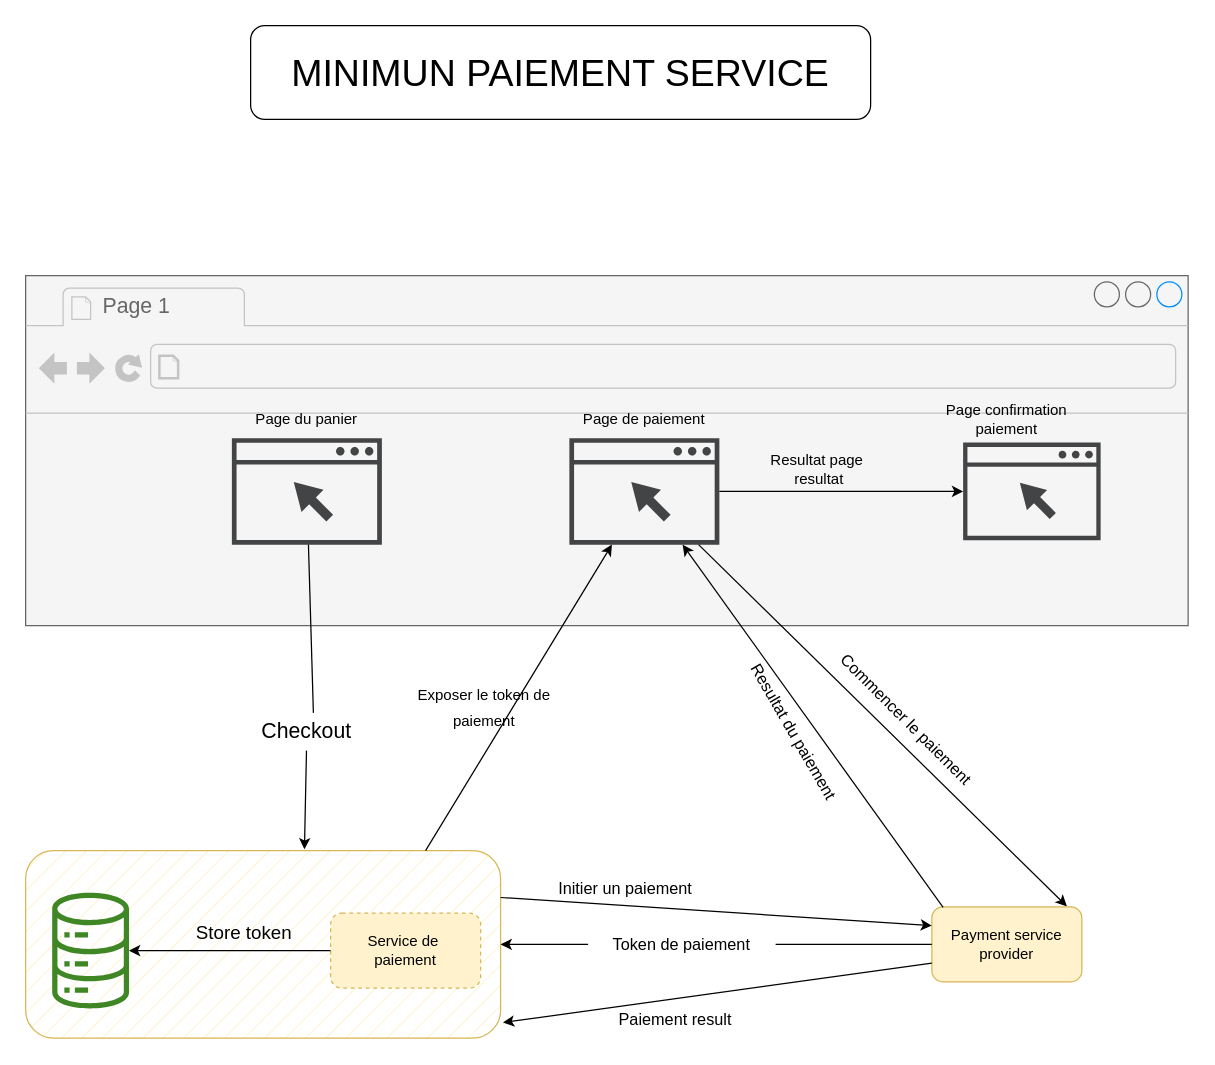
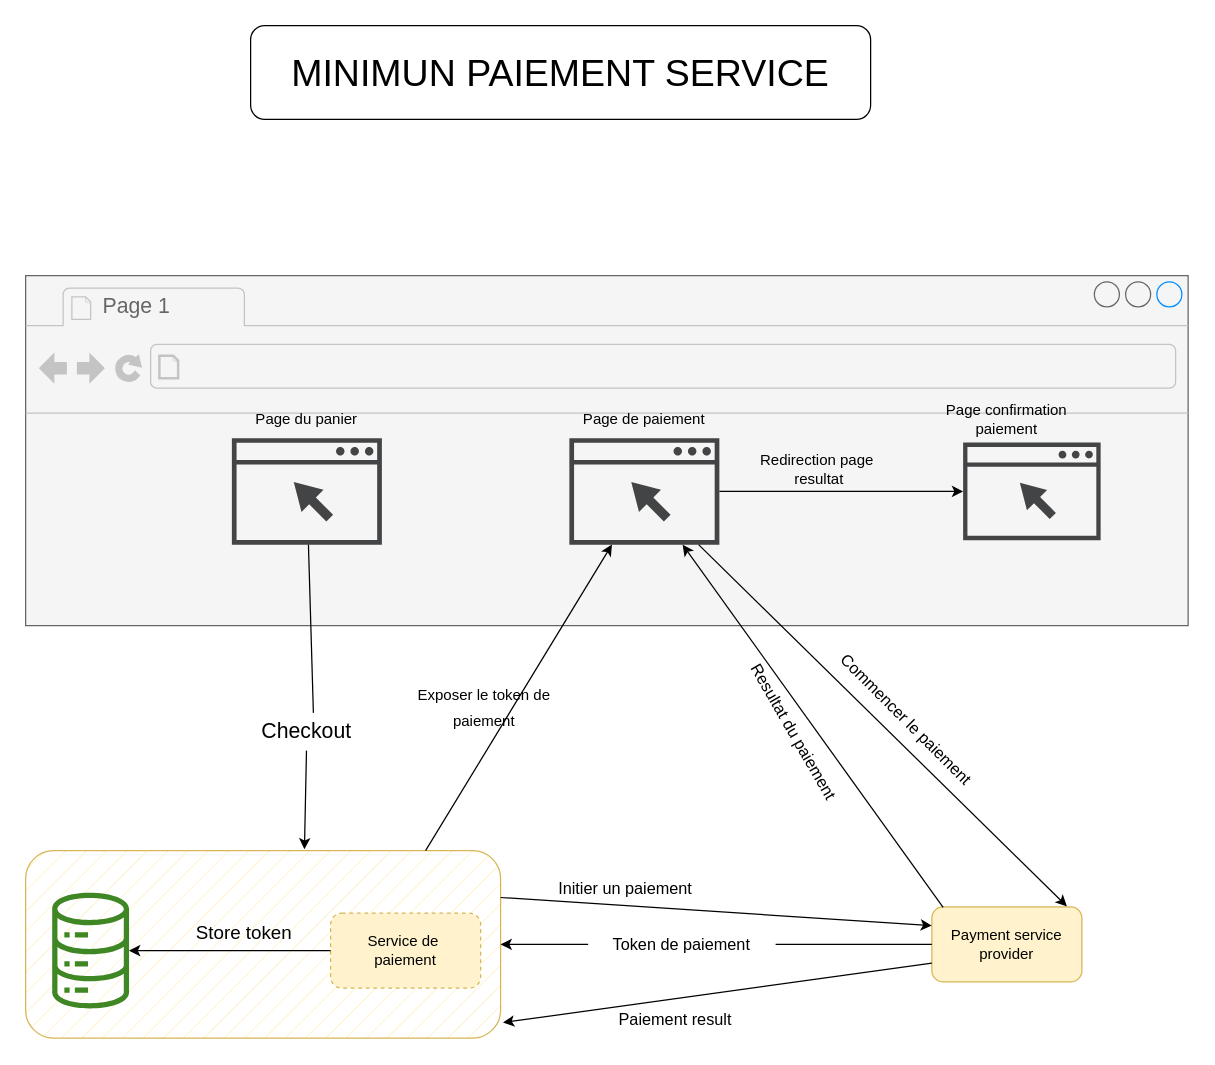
node "Resultat page resultat": label "Resultat page resultat" -> "Redirection page resultat"
